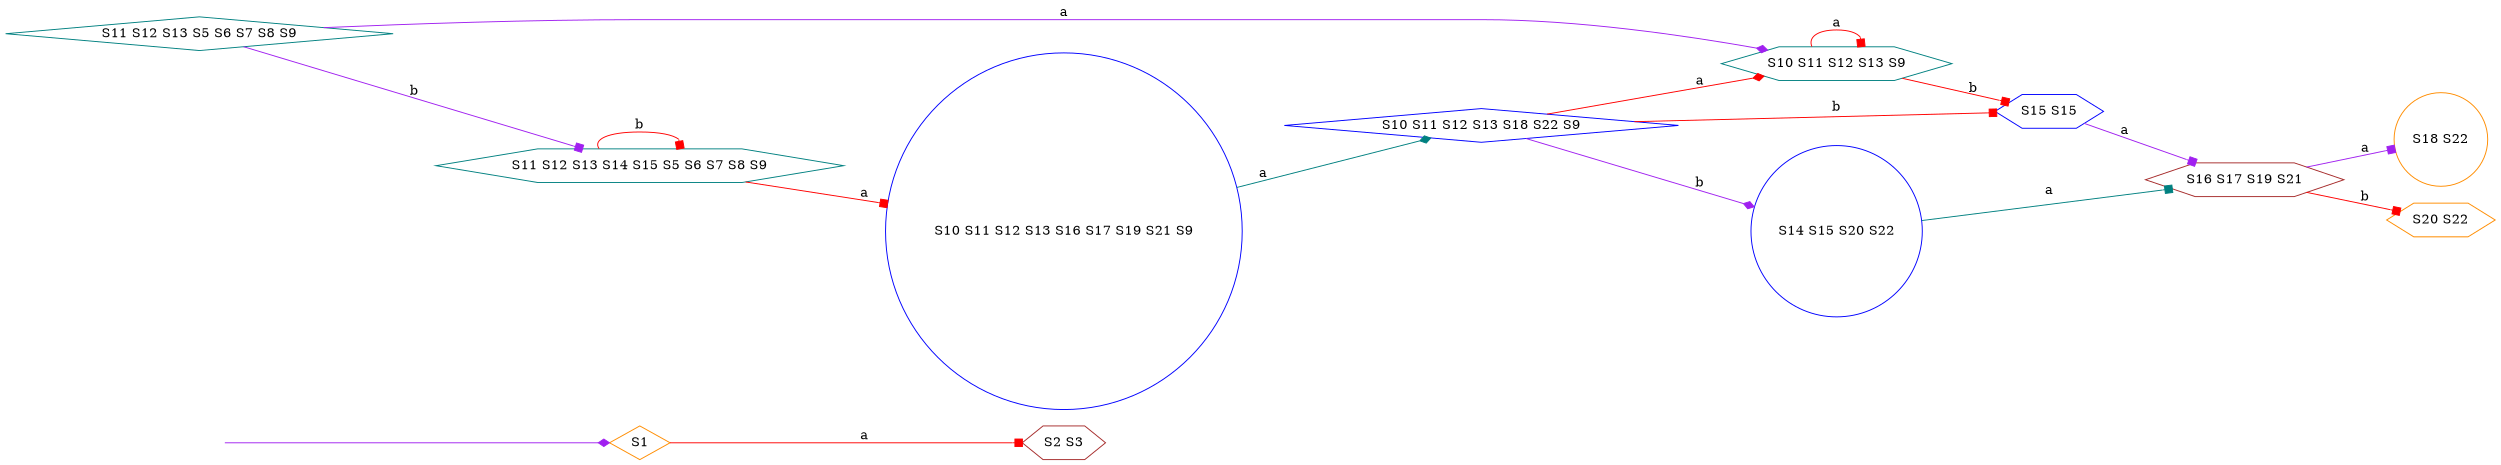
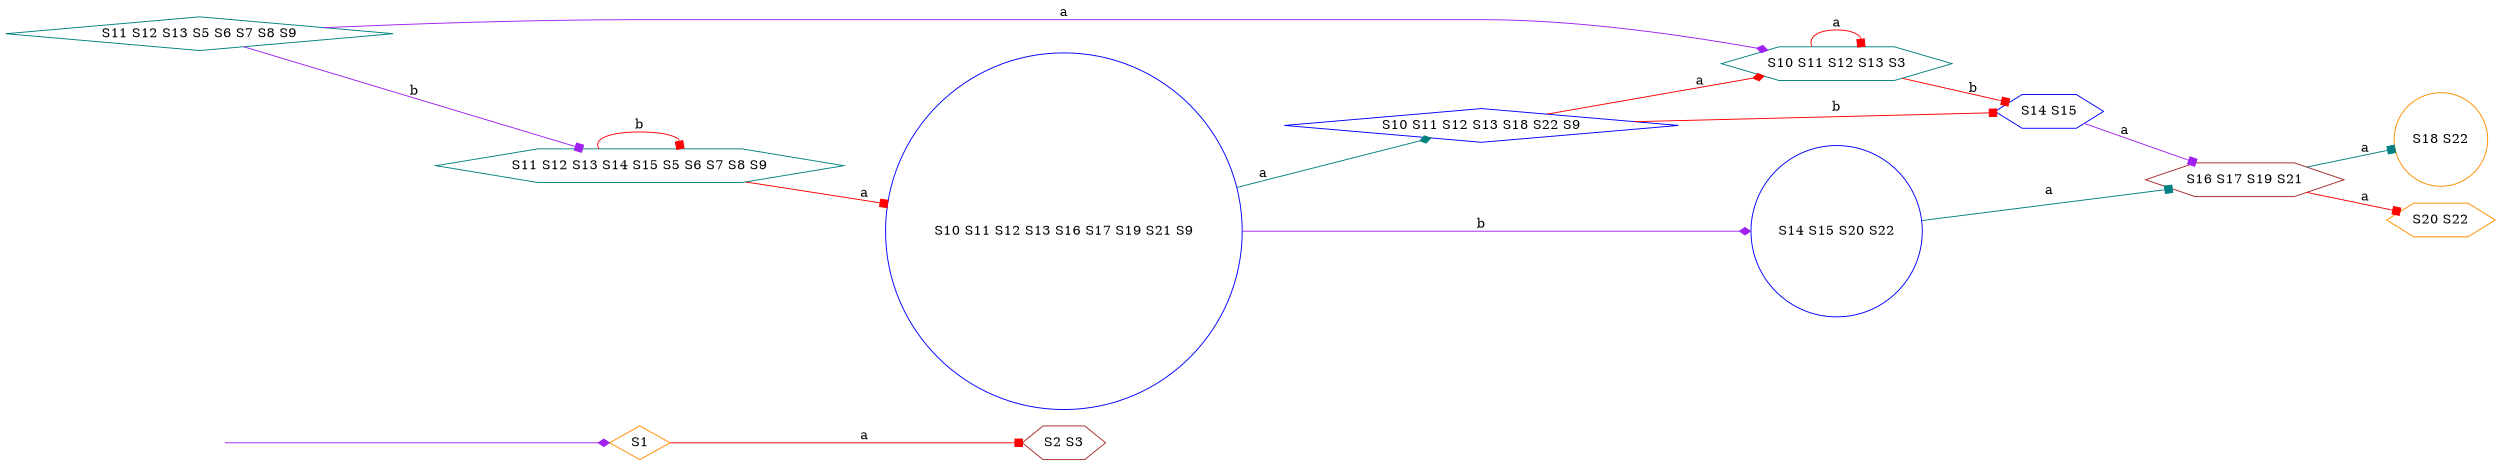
node "S10 S11 S12 S13 S9": label "S10 S11 S12 S13 S9" -> "S10 S11 S12 S13 S3"
node "S15 S15": label "S15 S15" -> "S14 S15"
edge "S16 S17 S19 S21" -> "S18 S22": color purple -> teal
edge "S10 S11 S12 S13 S18 S22 S9" -> "S14 S15 S20 S22": now "S10 S11 S12 S13 S16 S17 S19 S21 S9" -> "S14 S15 S20 S22"
edge "S16 S17 S19 S21" -> "S20 S22": label "b" -> "a"
